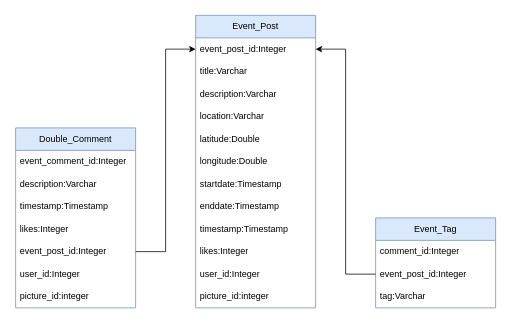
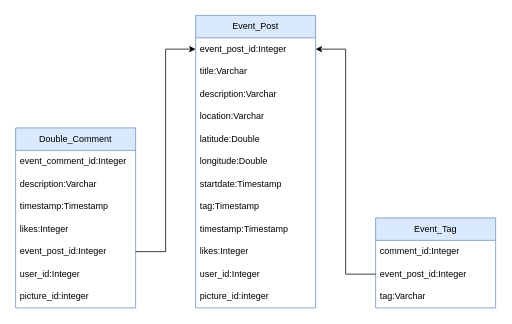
node "enddate:Timestamp": label "enddate:Timestamp" -> "tag:Timestamp"
